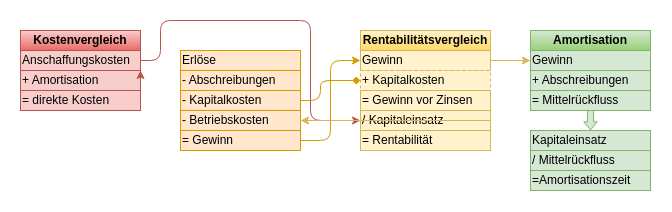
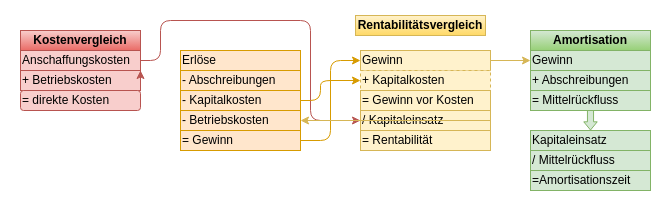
node "Rentabilitätsvergleich": moved (426, 41) -> (421, 26)
node "+ Amortisation": label "+ Amortisation" -> "+ Betriebskosten"
edge "- Kapitalkosten" -> "+ Kapitalkosten": arrowhead diamond -> classic
node "= direkte Kosten": shape rectangle -> rounded rectangle
node "= Gewinn vor Zinsen": label "= Gewinn vor Zinsen" -> "= Gewinn vor Kosten"
